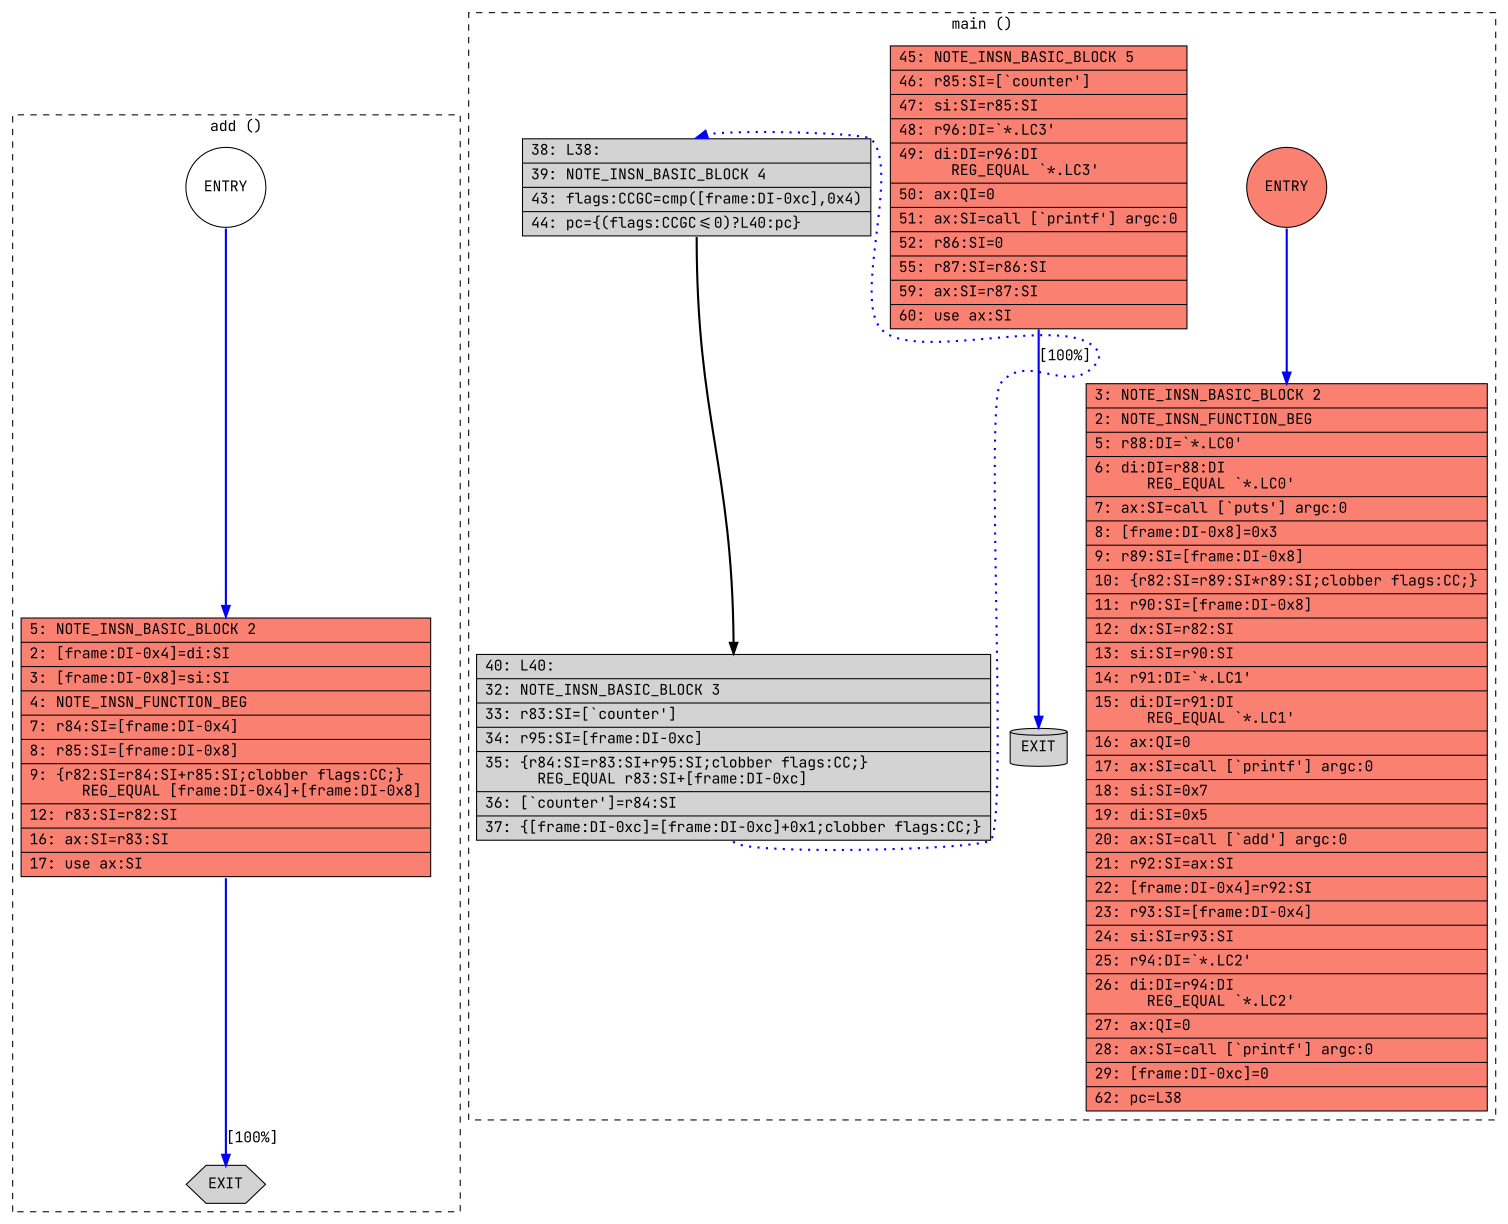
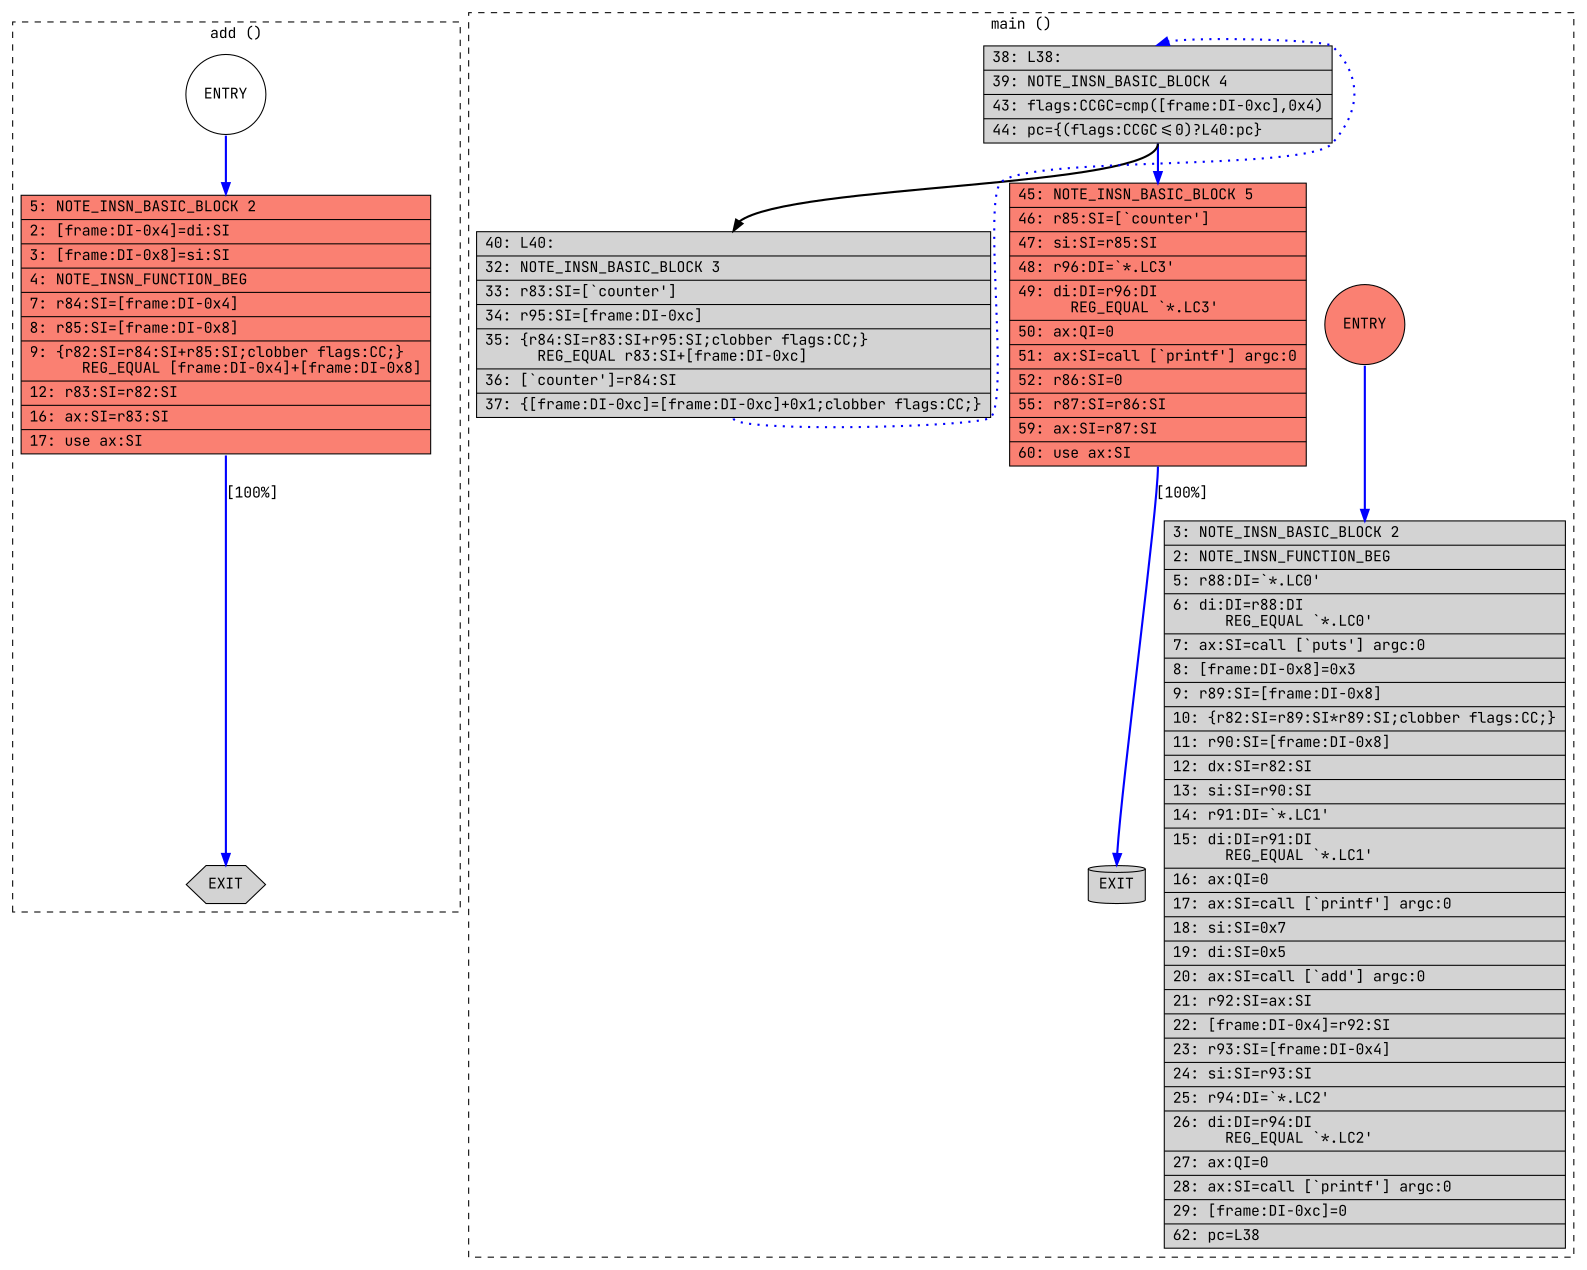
edge "38: L38:" -> "45: NOTE_INSN_BASIC_BLOCK 5": added
node "3: NOTE_INSN_BASIC_BLOCK 2": fillcolor salmon -> lightgrey
